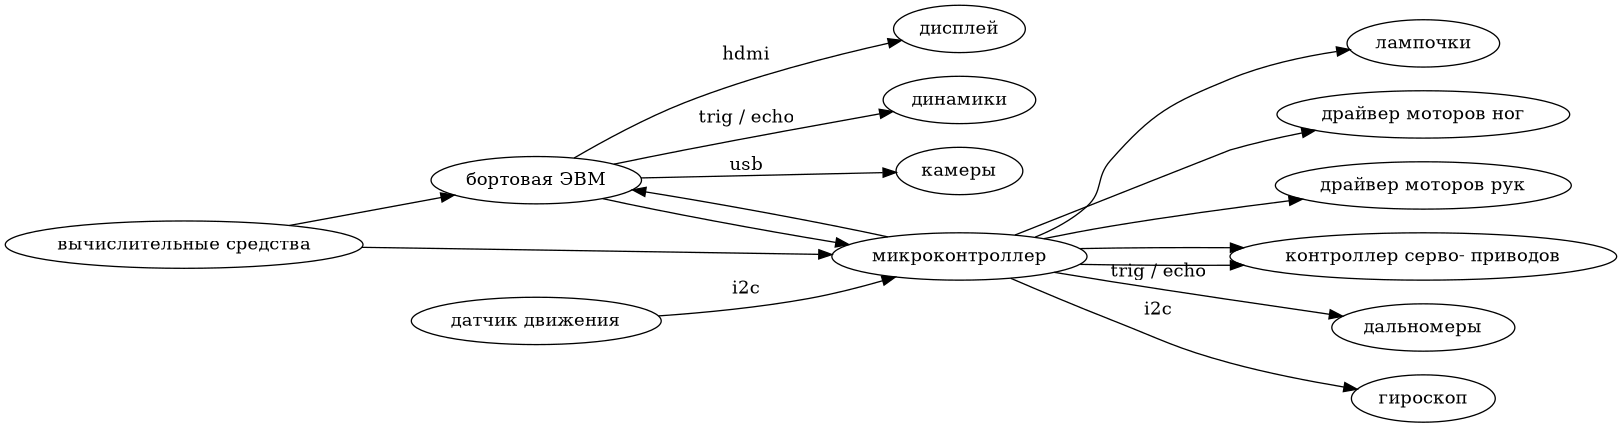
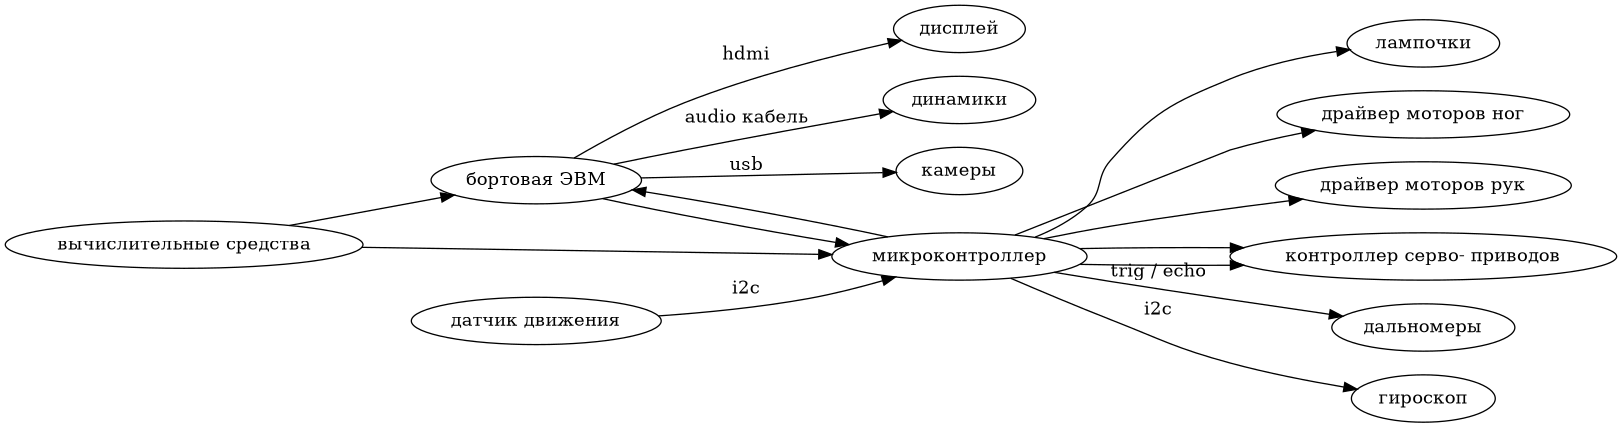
edge "бортовая ЭВМ" -> "динамики": label "trig / echo" -> "audio кабель"
